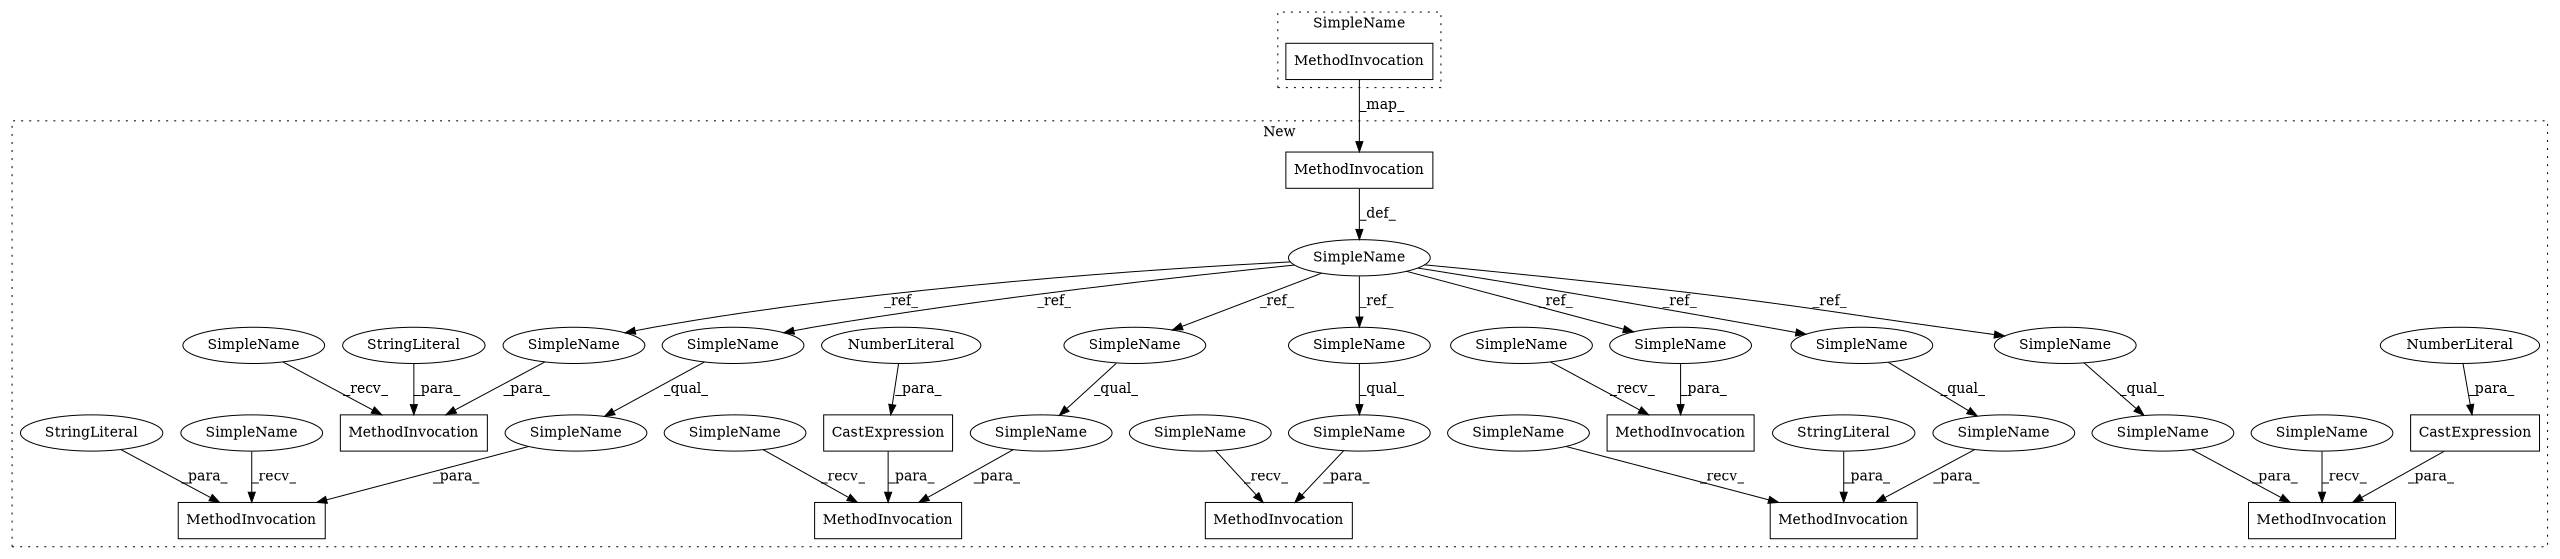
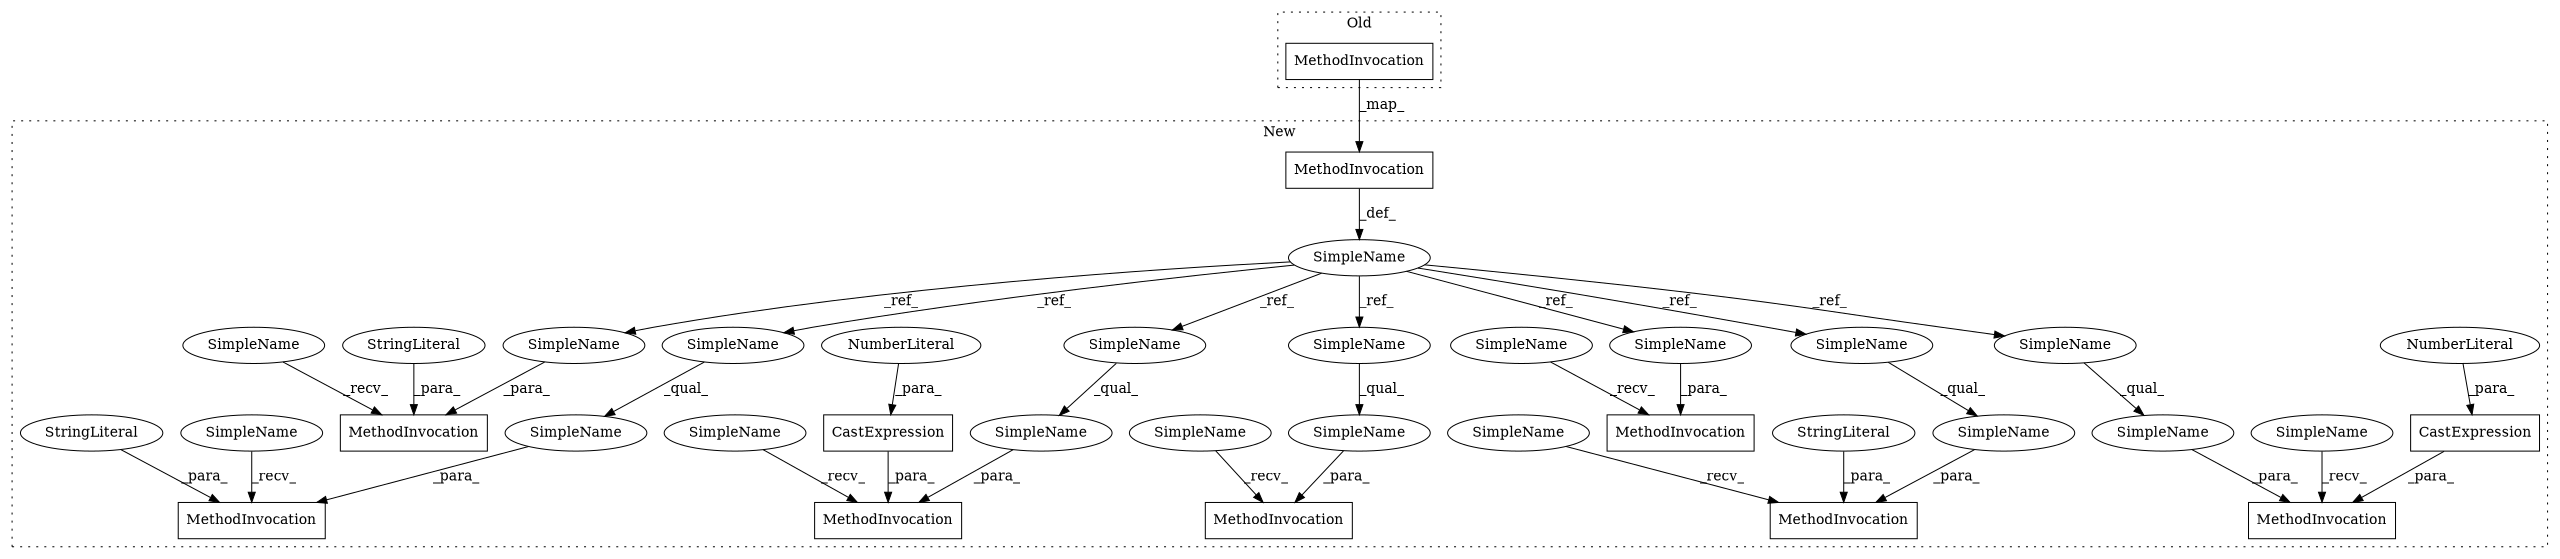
cluster "SimpleName": label "SimpleName" -> "Old"
